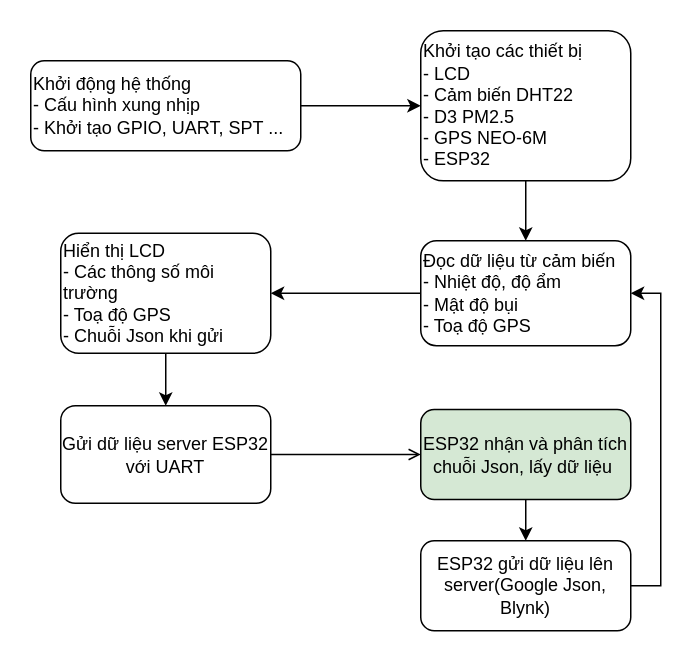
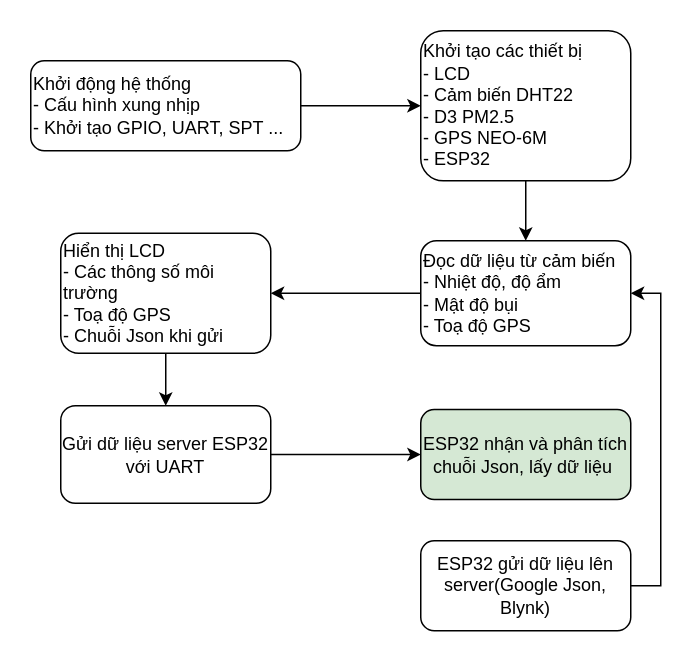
edge "Gửi dữ liệu server ESP32 với UART" -> "ESP32 nhận và phân tích chuỗi Json, lấy dữ liệu": arrowhead open -> classic
edge "ESP32 nhận và phân tích chuỗi Json, lấy dữ liệu" -> "ESP32 gửi dữ liệu lên server(Google Json, Blynk)": removed
